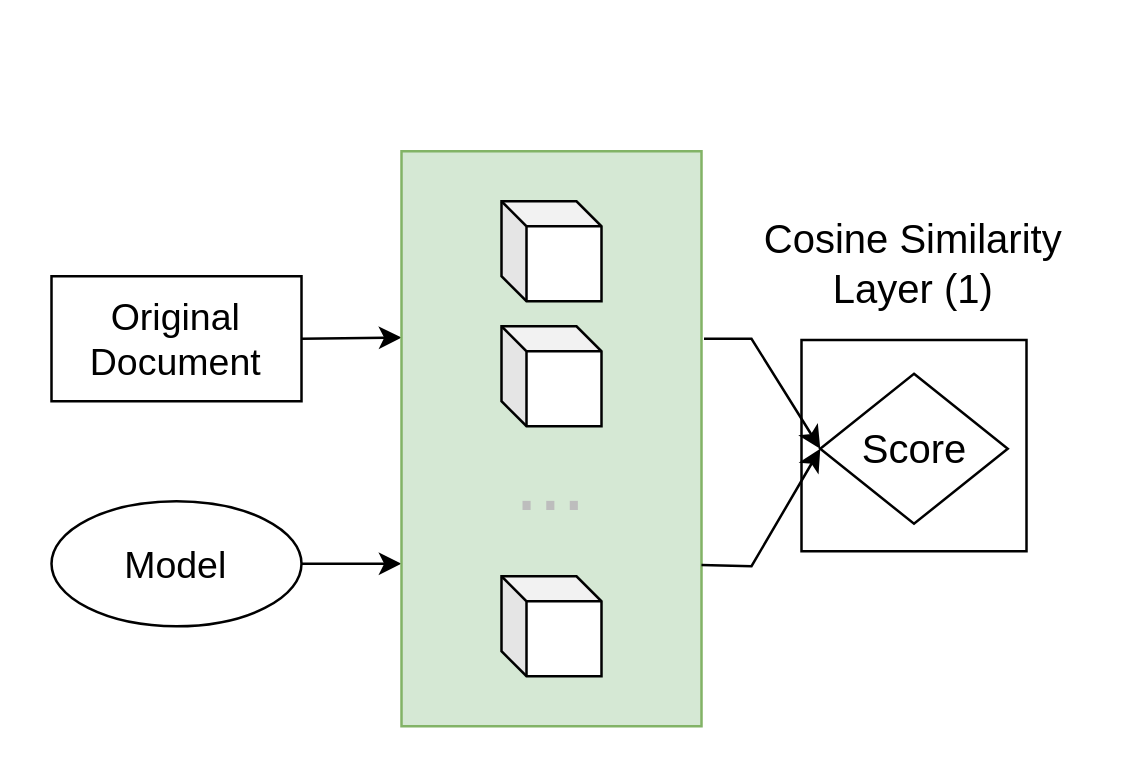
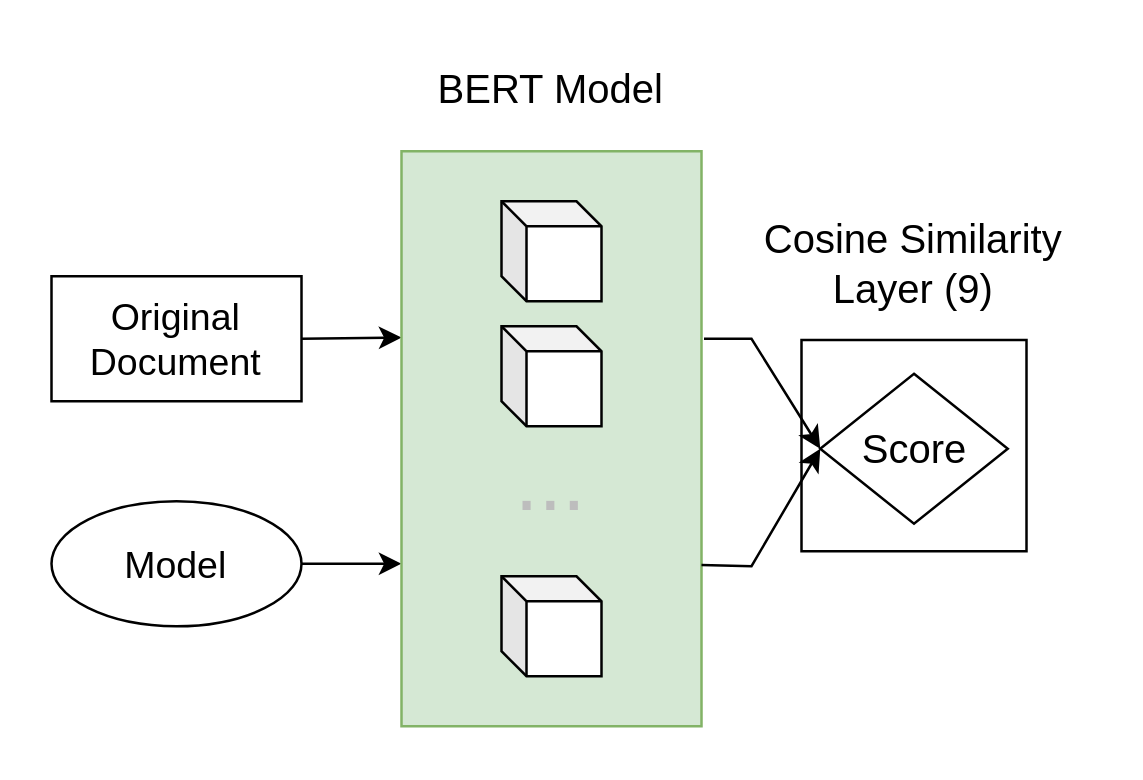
node "BERT Model": added
node "Cosine Similarity Layer (1)": label "Cosine Similarity Layer (1)" -> "Cosine Similarity Layer (9)"
